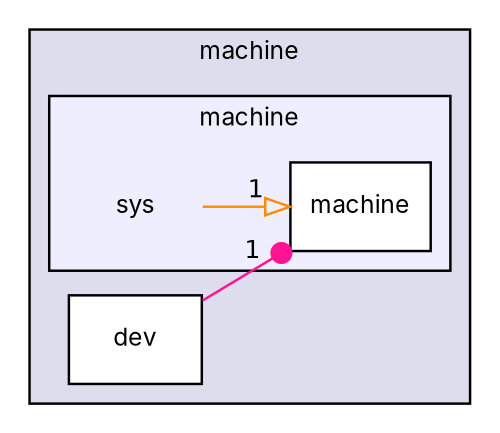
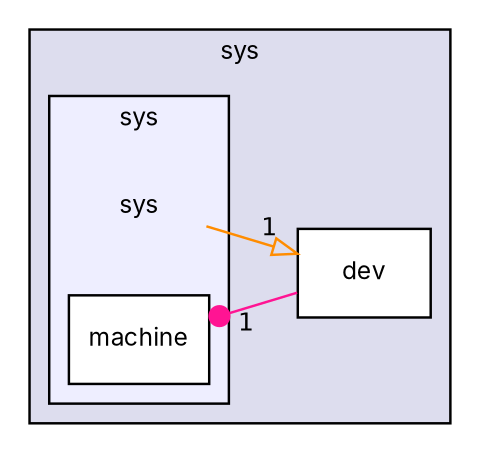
cluster "machine": label "machine" -> "sys"
edge "sys" -> "machine": now "sys" -> "dev"
